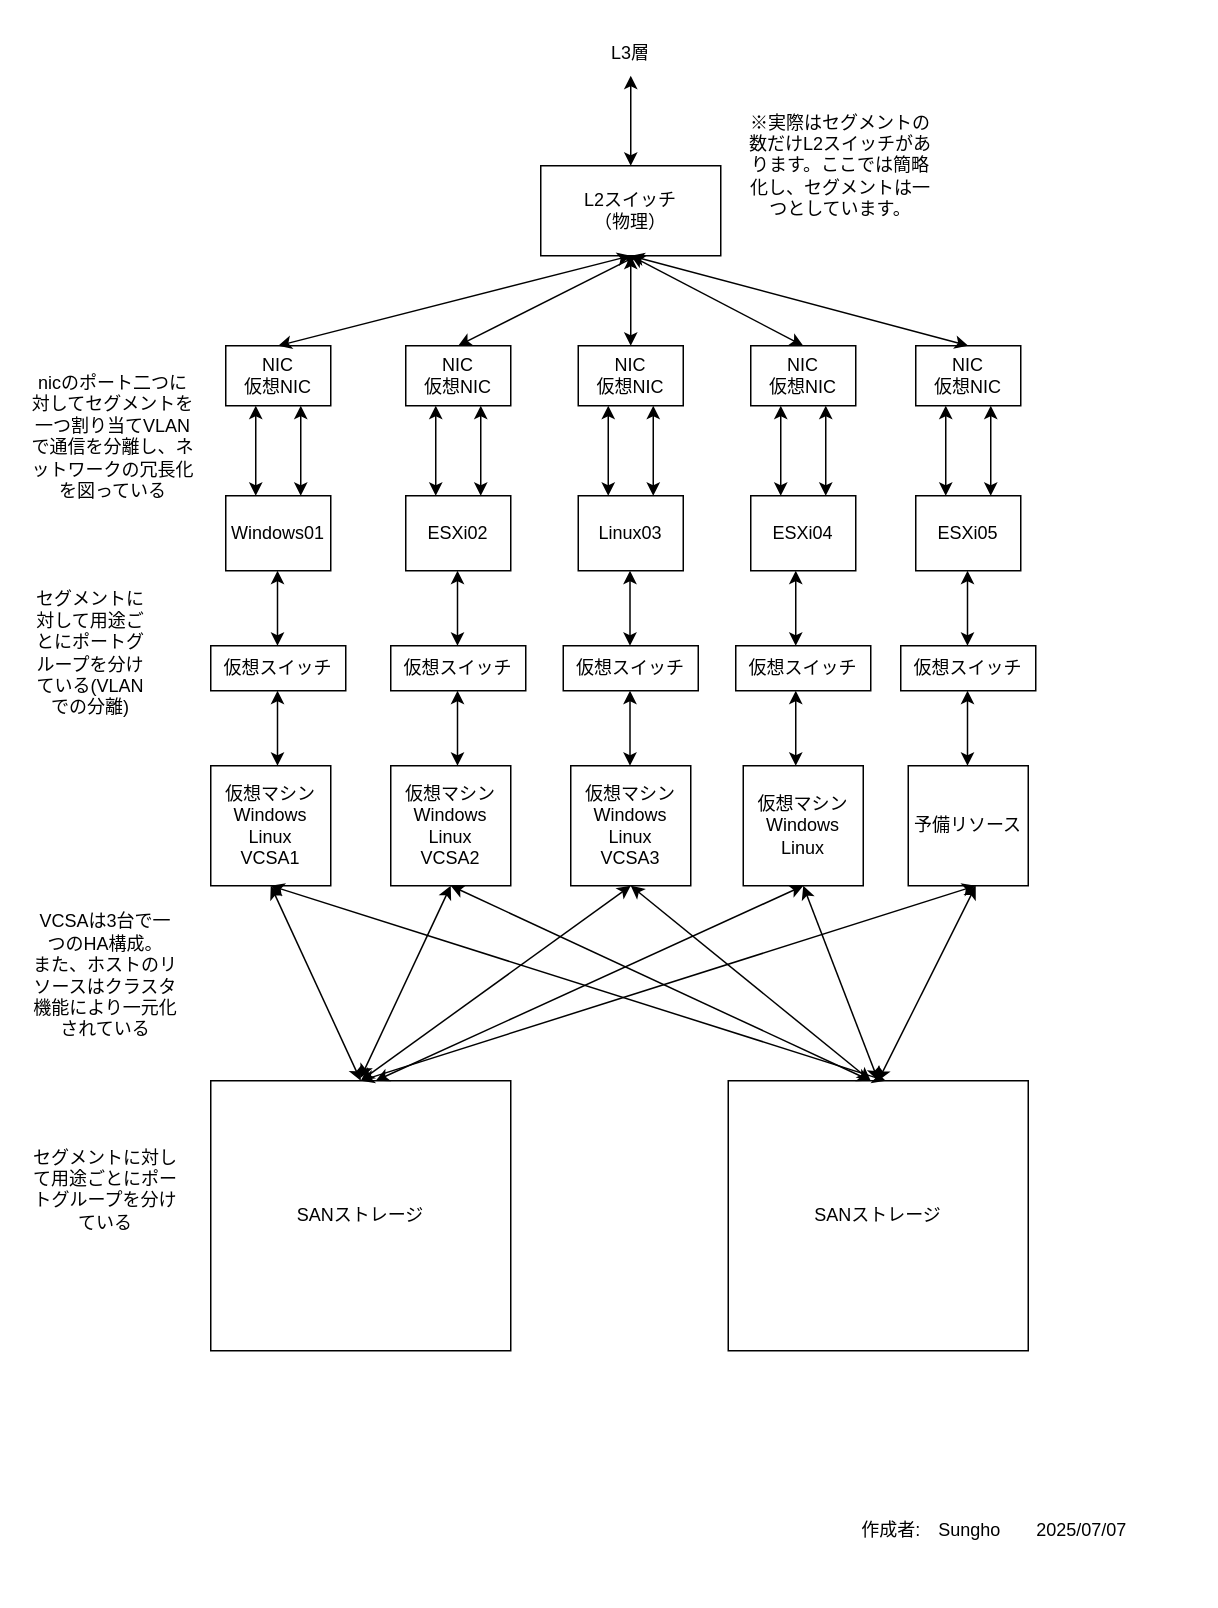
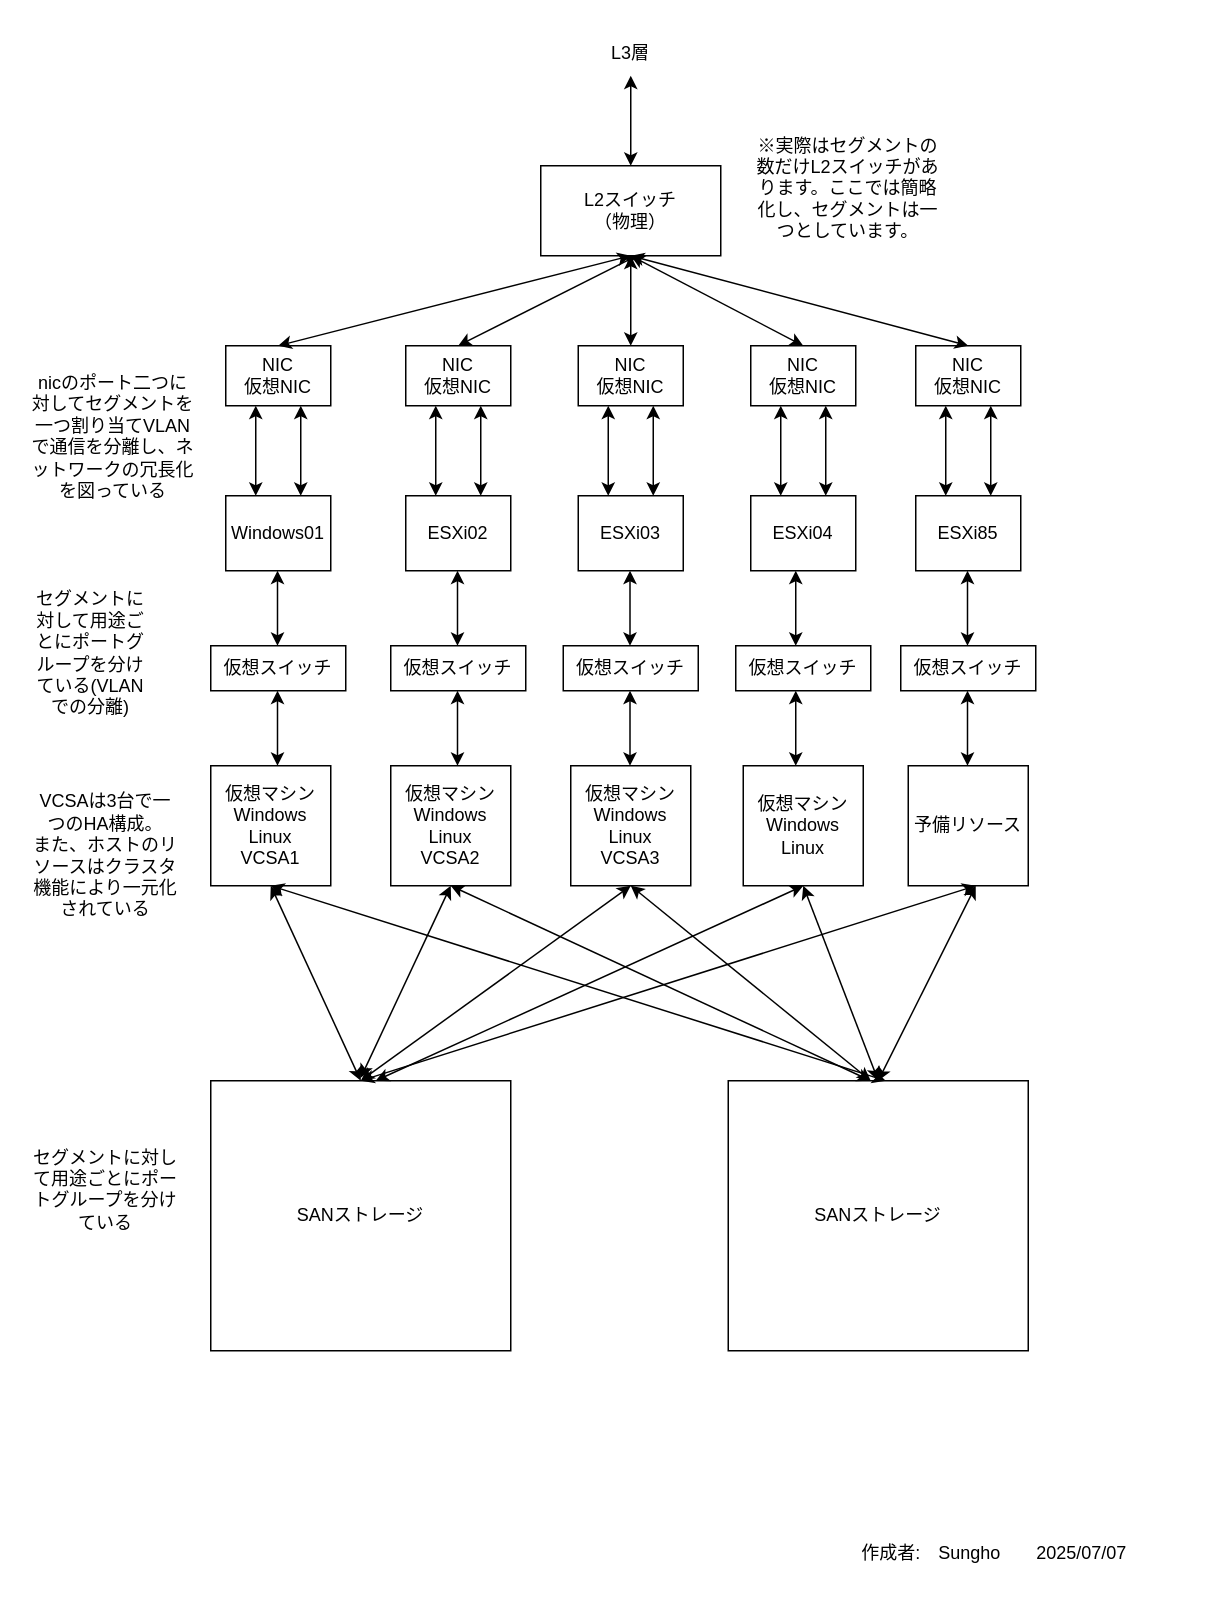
node "※実際はセグメントの数だけL2スイッチがあります。ここでは簡略化し、セグメントは一つとしています。": moved (841, 166) -> (848, 188)
node "Linux03": label "Linux03" -> "ESXi03"
node "ESXi05": label "ESXi05" -> "ESXi85"
node "VCSAは3台で一つのHA構成。 また、ホストのリソースはクラスタ機能により一元化されている": moved (106, 976) -> (106, 856)
node "作成者: Sungho 2025/07/07": moved (995, 1531) -> (995, 1553)
